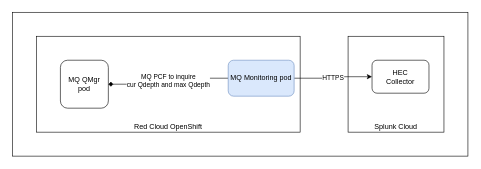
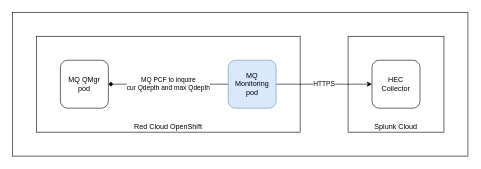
node "HEC Collector": size 57x33 -> 48x48
node "MQ Monitoring pod": size 66x36 -> 48x48
